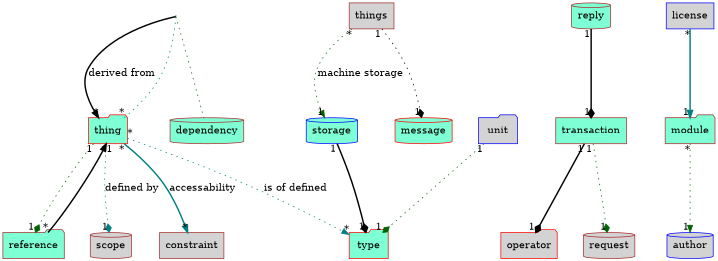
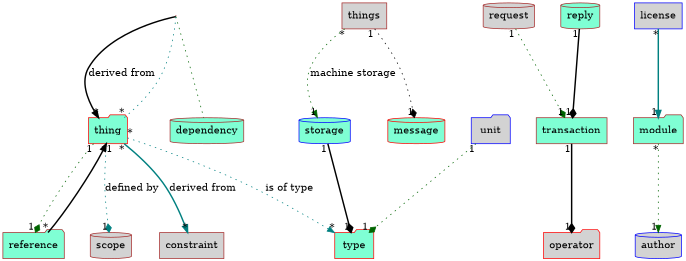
edge "transaction" -> "request": reversed
edge "thing" -> "constraint": label "accessability" -> "derived from"
edge "thing" -> "type": label "is of defined" -> "is of type"
